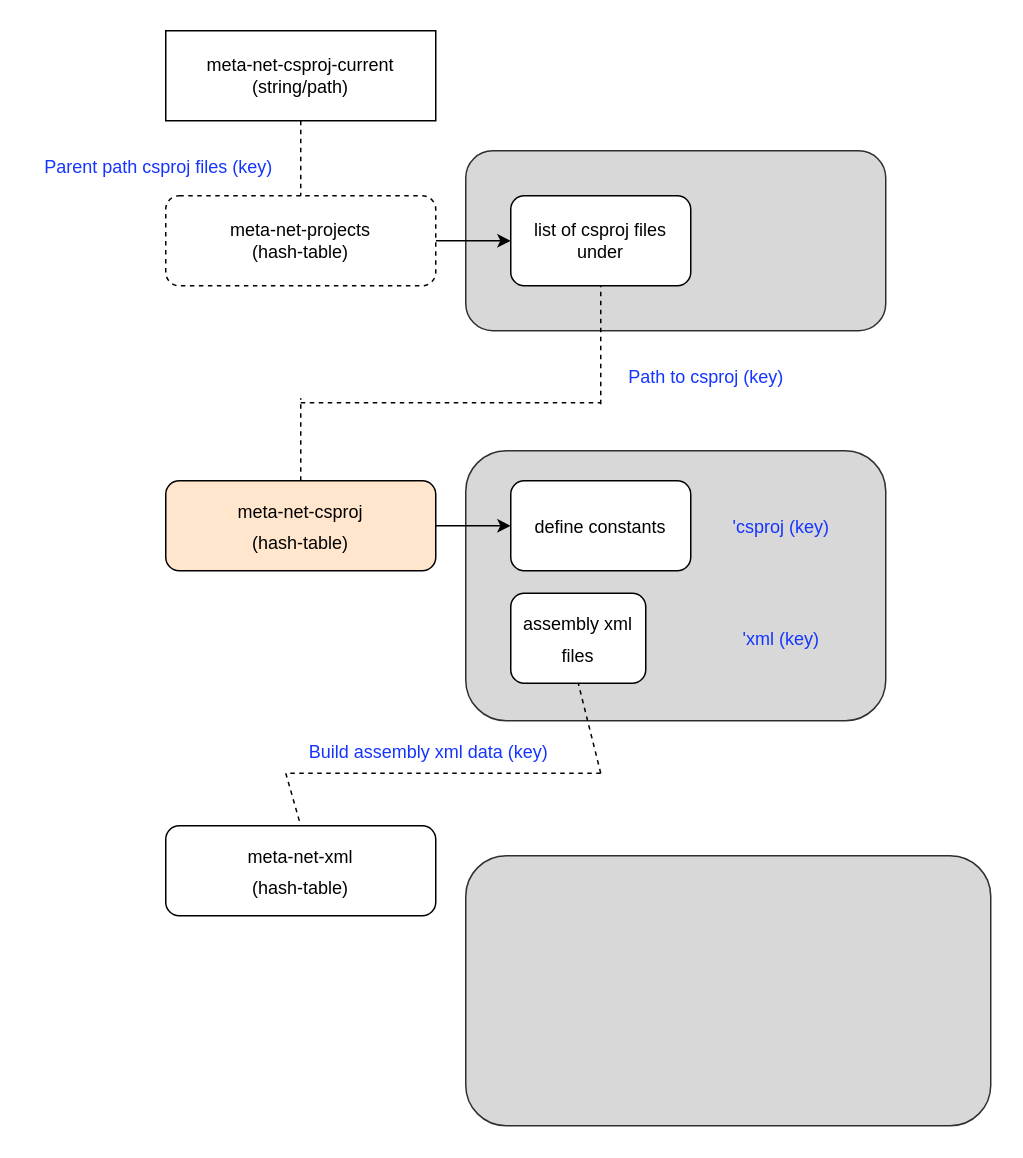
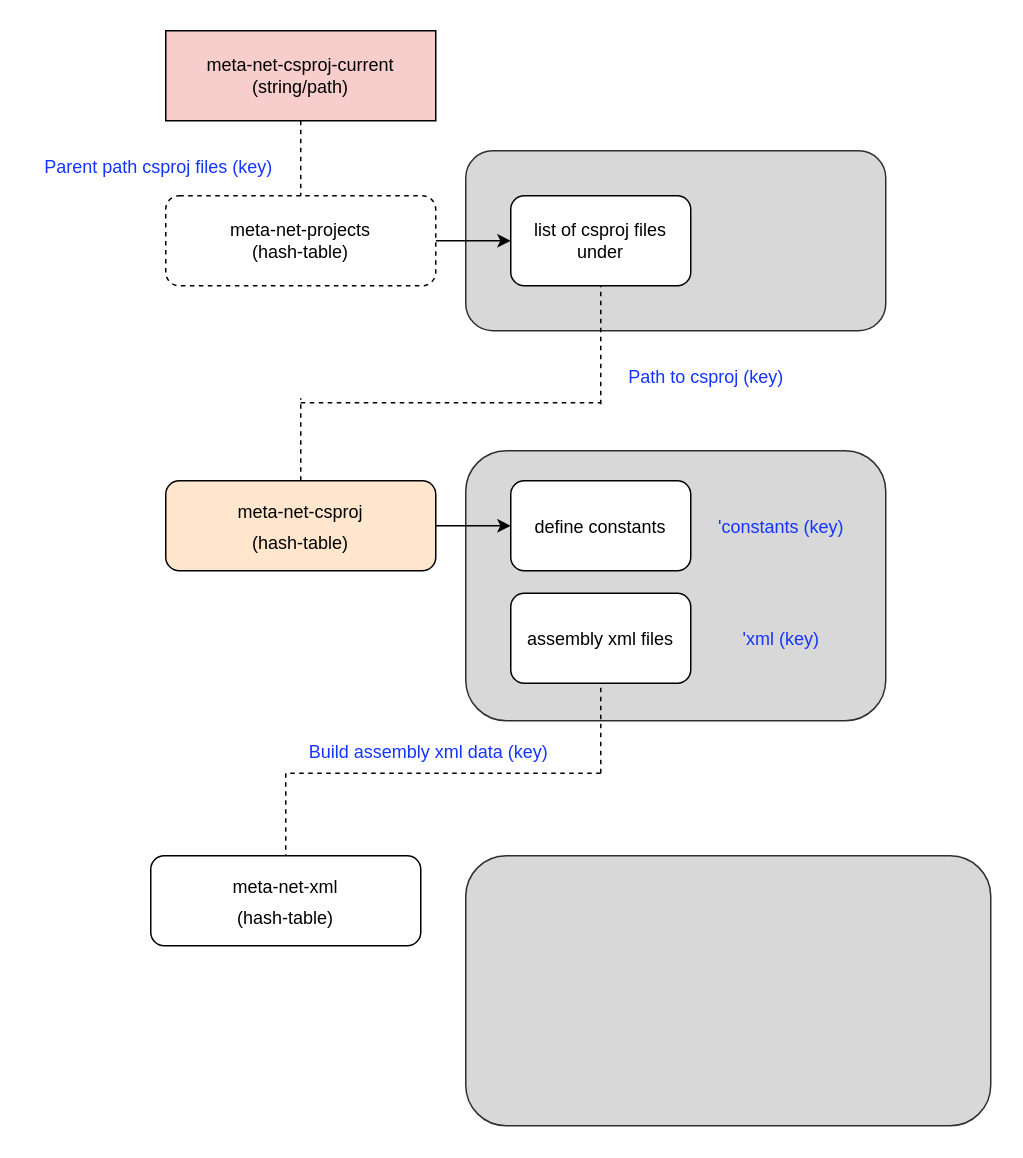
node "meta-net-csproj-current (string/path)": fillcolor #ffffff -> #f8cecc
node "'csproj (key)": label "'csproj (key)" -> "'constants (key)"
node "assembly xml files": size 135x90 -> 180x90
node "meta-net-xml (hash-table)": moved (301, 871) -> (286, 901)
